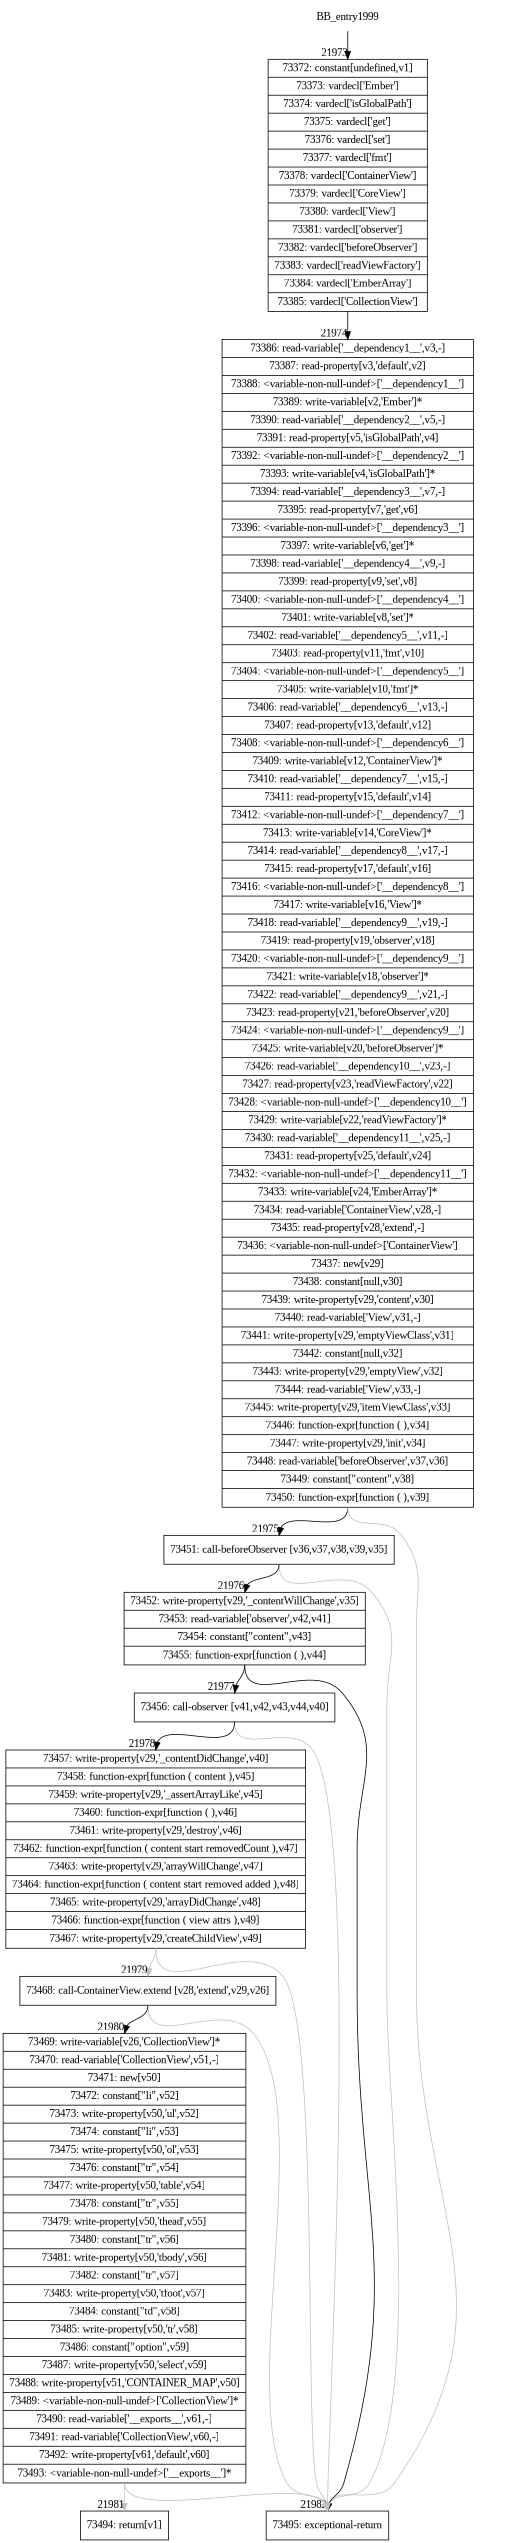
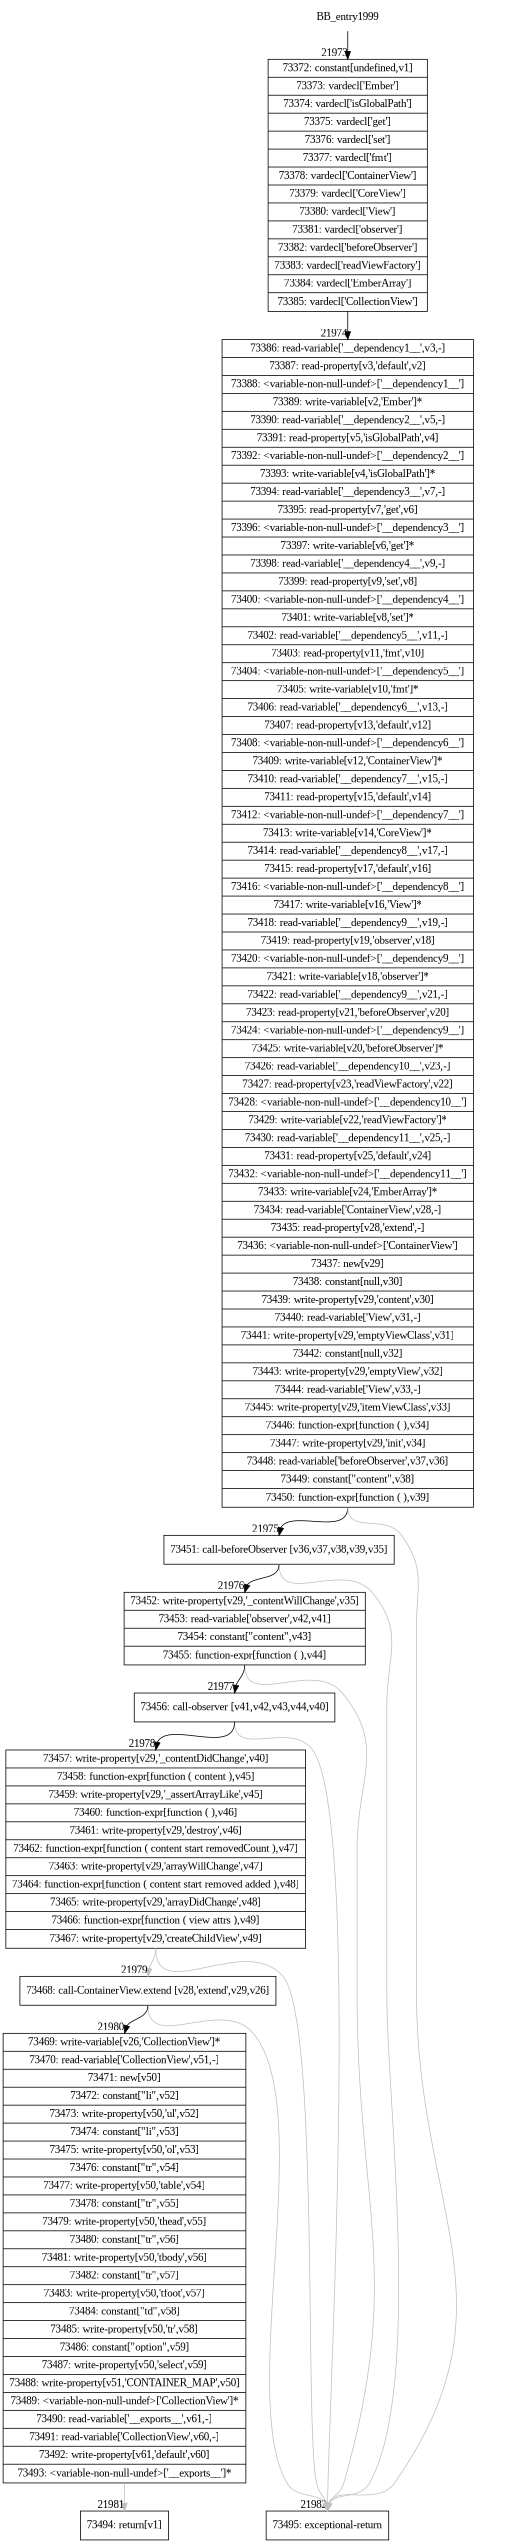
edge "73452: write-property[v29,'_contentWillChange',v35]" -> "73495: exceptional-return": color black -> gray
edge "73469: write-variable[v26,'CollectionView']*" -> "73495: exceptional-return": removed
